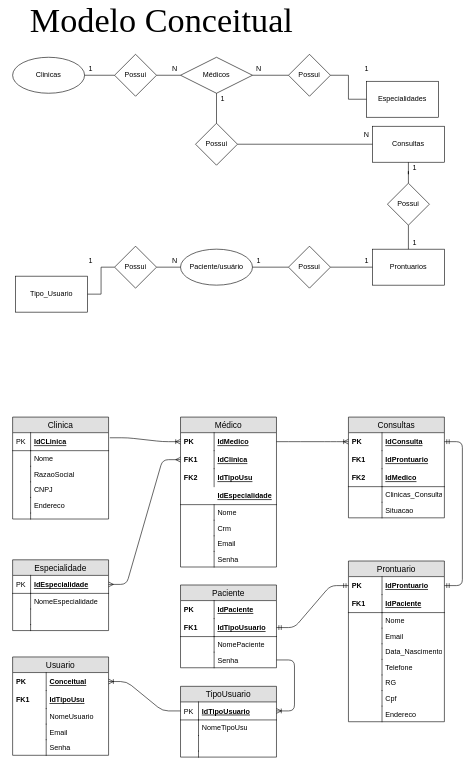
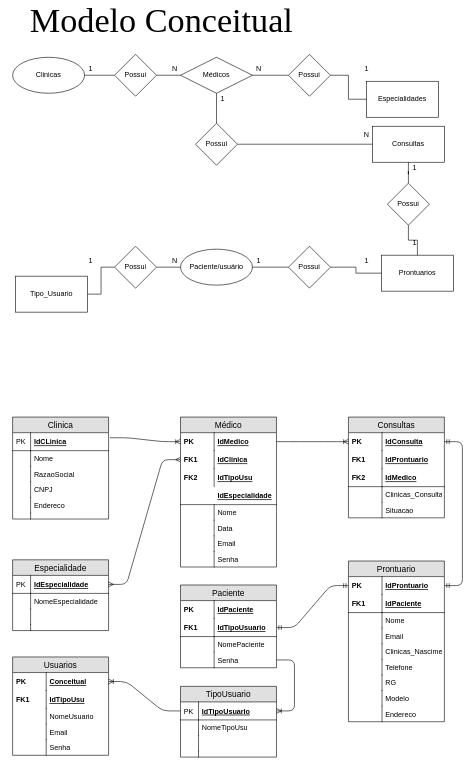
node "Prontuarios": moved (408, 267) -> (417, 273)
node "Crm": label "Crm" -> "Data"
node "Data_Nascimento": label "Data_Nascimento" -> "Clinicas_Nascimento"
node "Usuario": label "Usuario" -> "Usuarios"
node "Cpf": label "Cpf" -> "Modelo"
